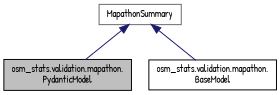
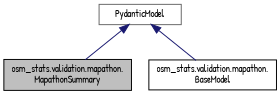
node "MapathonSummary": label "MapathonSummary" -> "PydanticModel"
node "osm_stats.validation.mapathon. PydanticModel": label "osm_stats.validation.mapathon. PydanticModel" -> "osm_stats.validation.mapathon. MapathonSummary"
